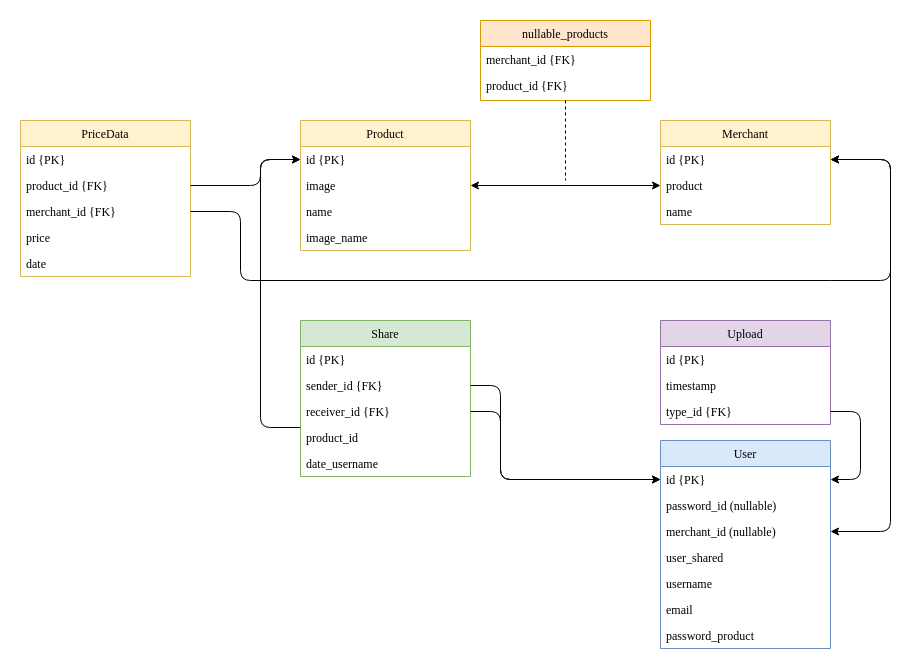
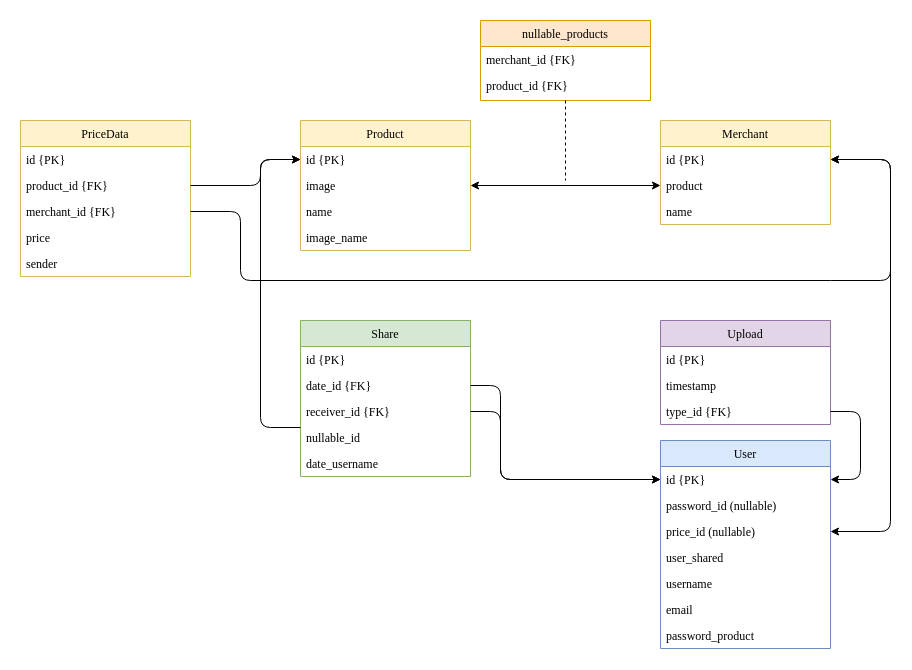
node "date": label "date" -> "sender"
node "sender_id {FK}": label "sender_id {FK}" -> "date_id {FK}"
node "product_id": label "product_id" -> "nullable_id"
node "merchant_id (nullable)": label "merchant_id (nullable)" -> "price_id (nullable)"
